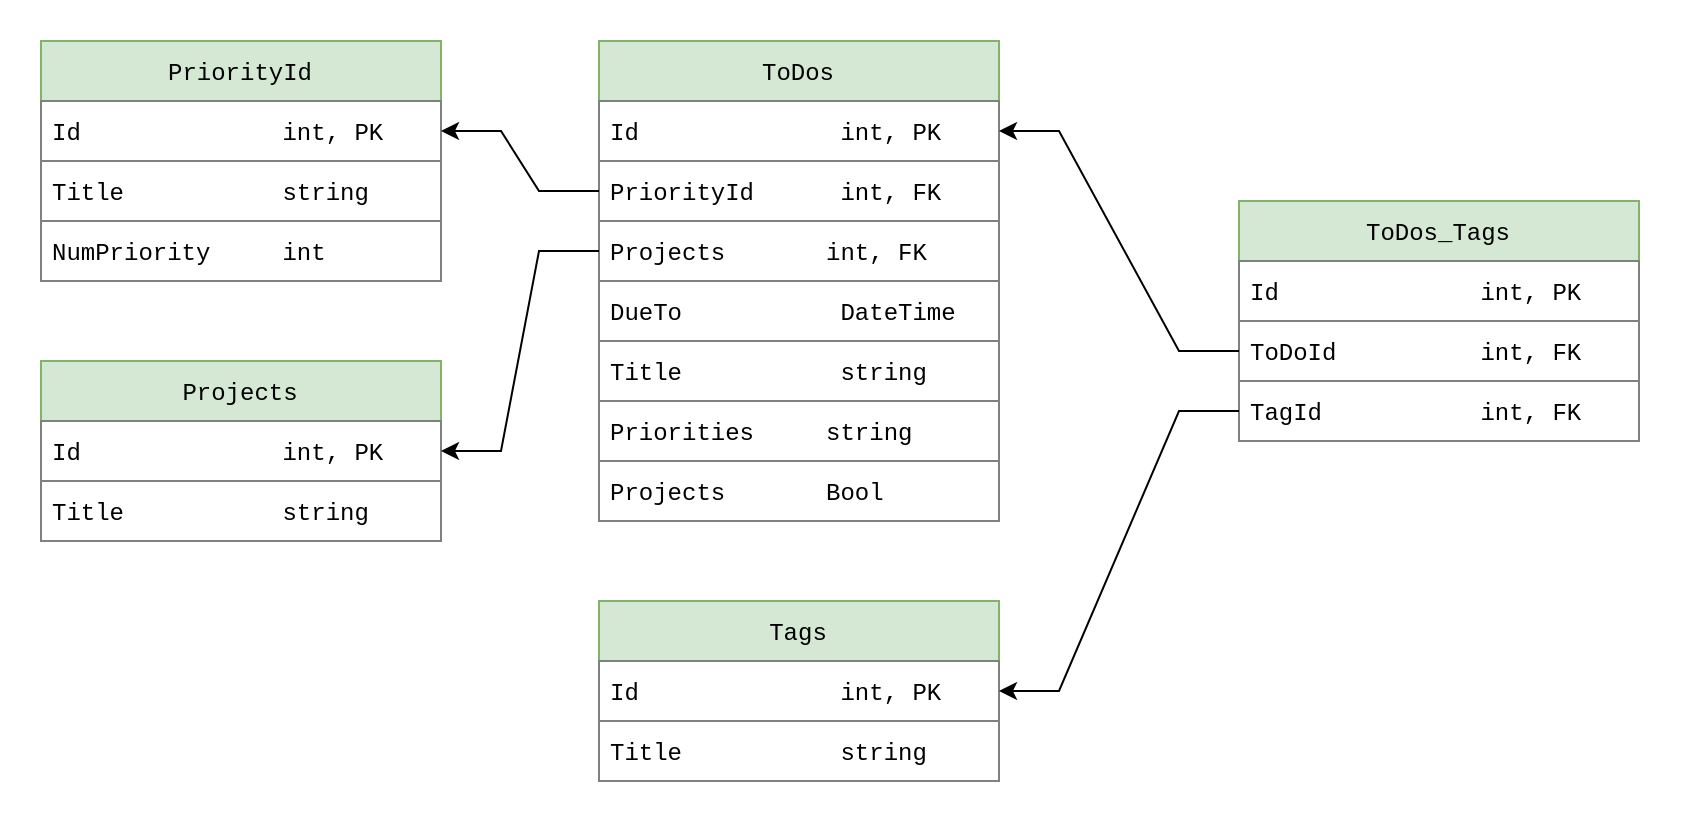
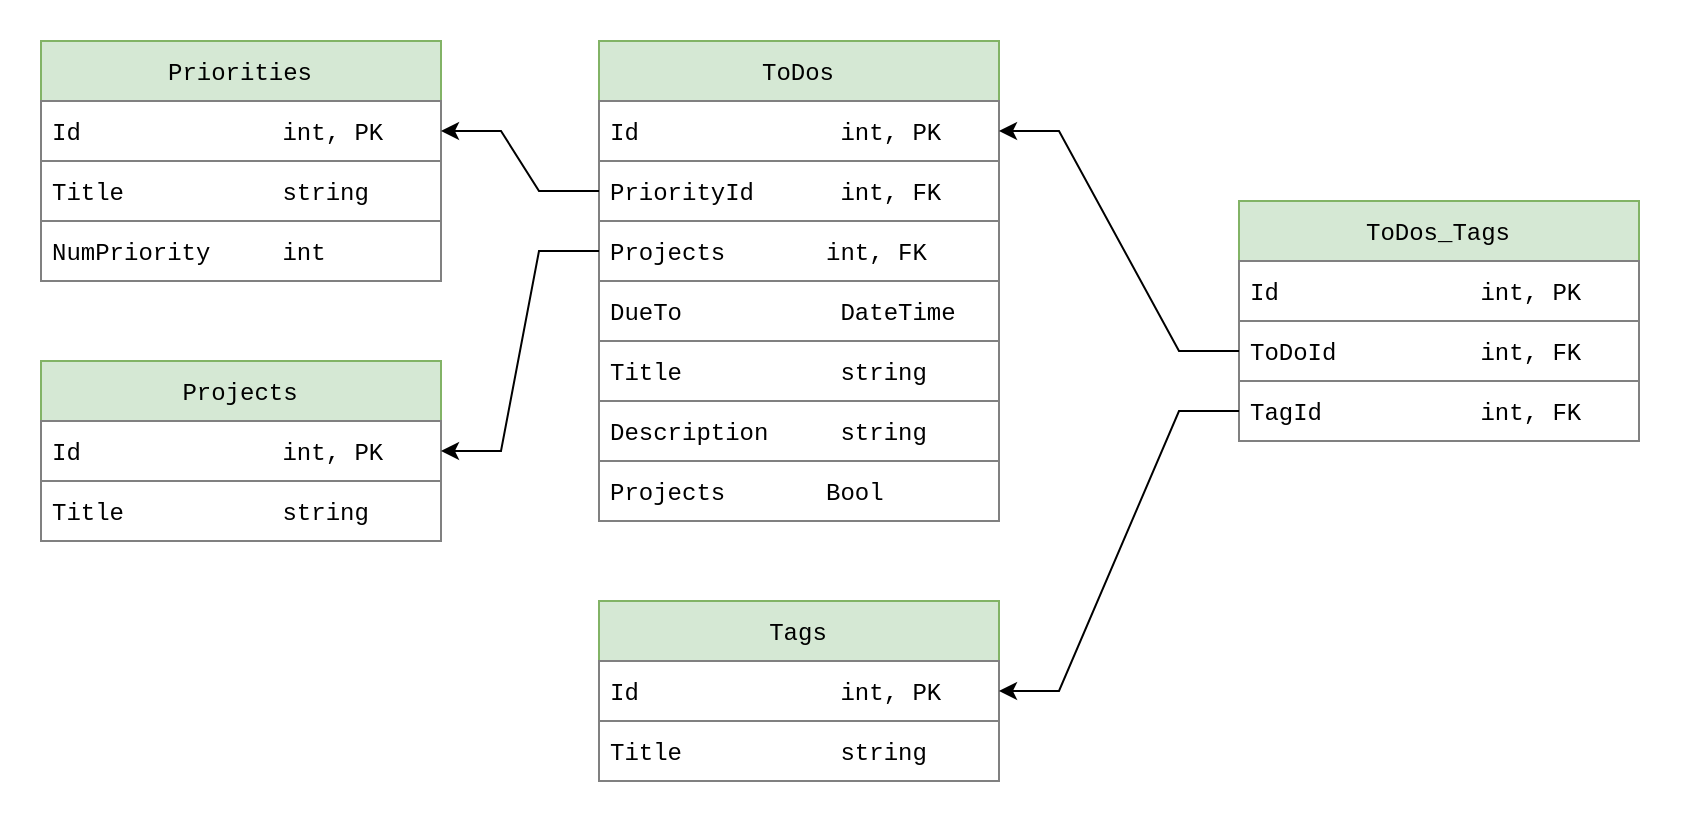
node "PriorityId": label "PriorityId" -> "Priorities"
node "Priorities string": label "Priorities string" -> "Description string"
